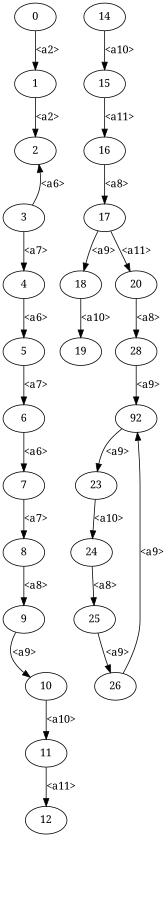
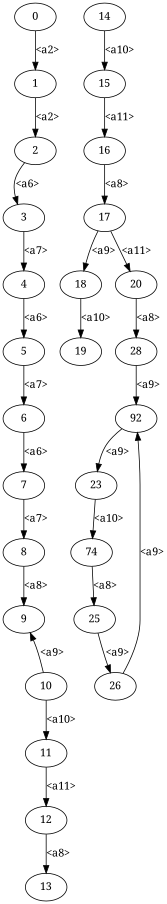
edge "3" -> "2": reversed
node "24": label "24" -> "74"
edge "9" -> "10": reversed
node "13": added
